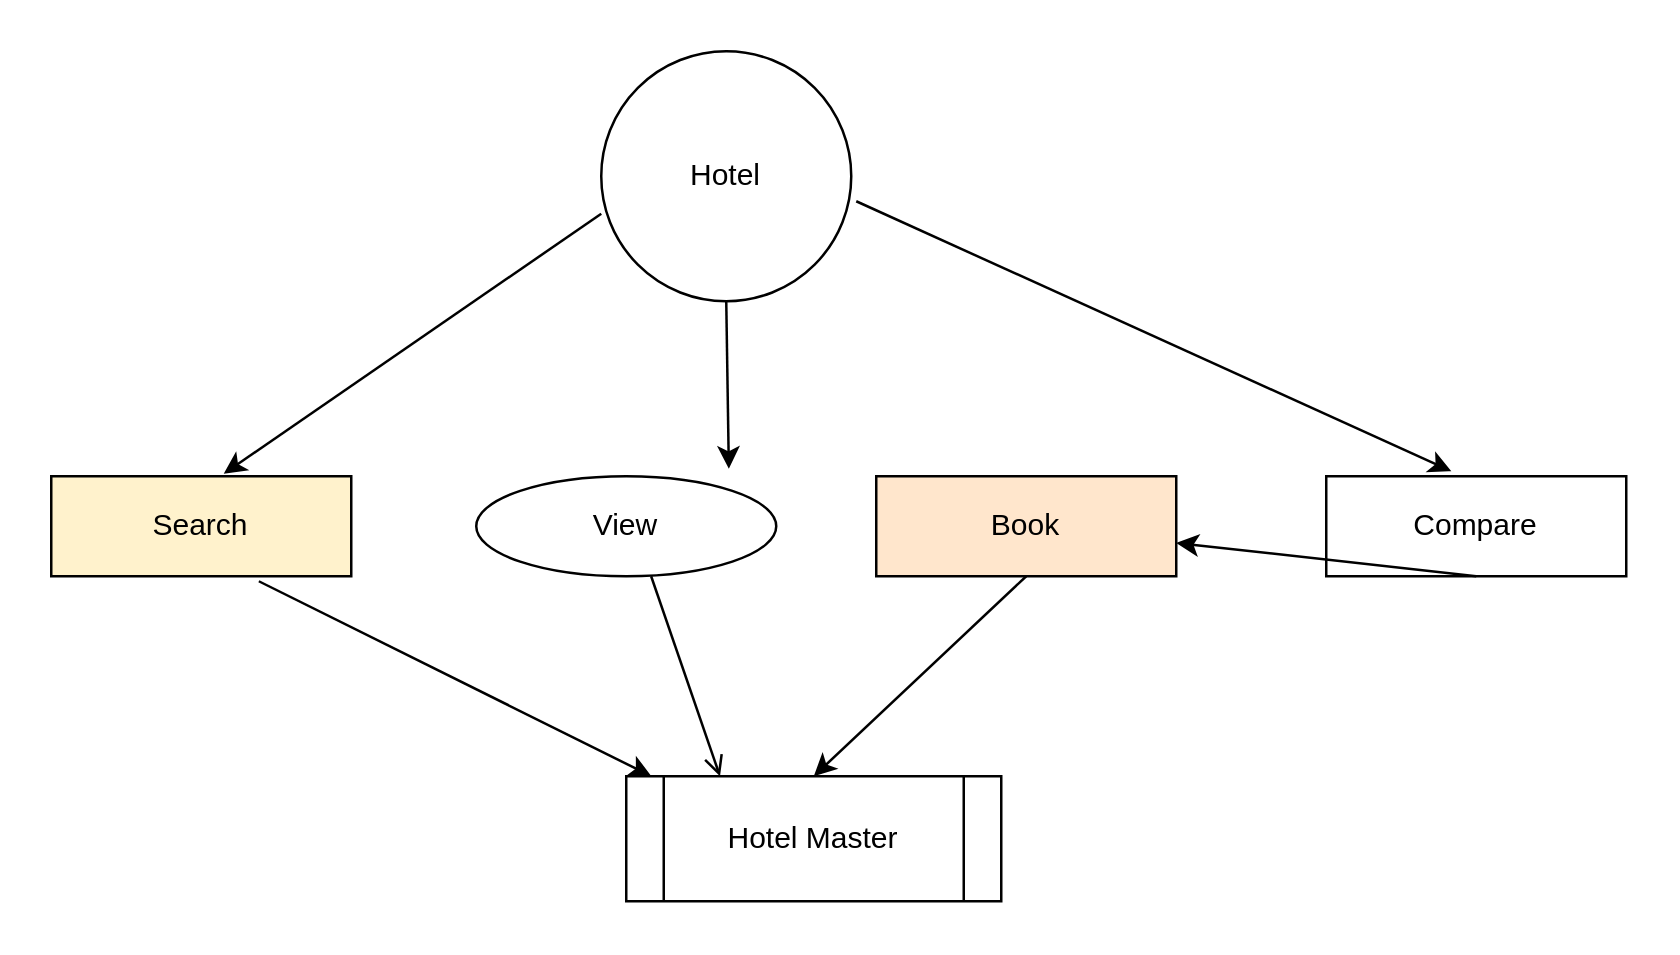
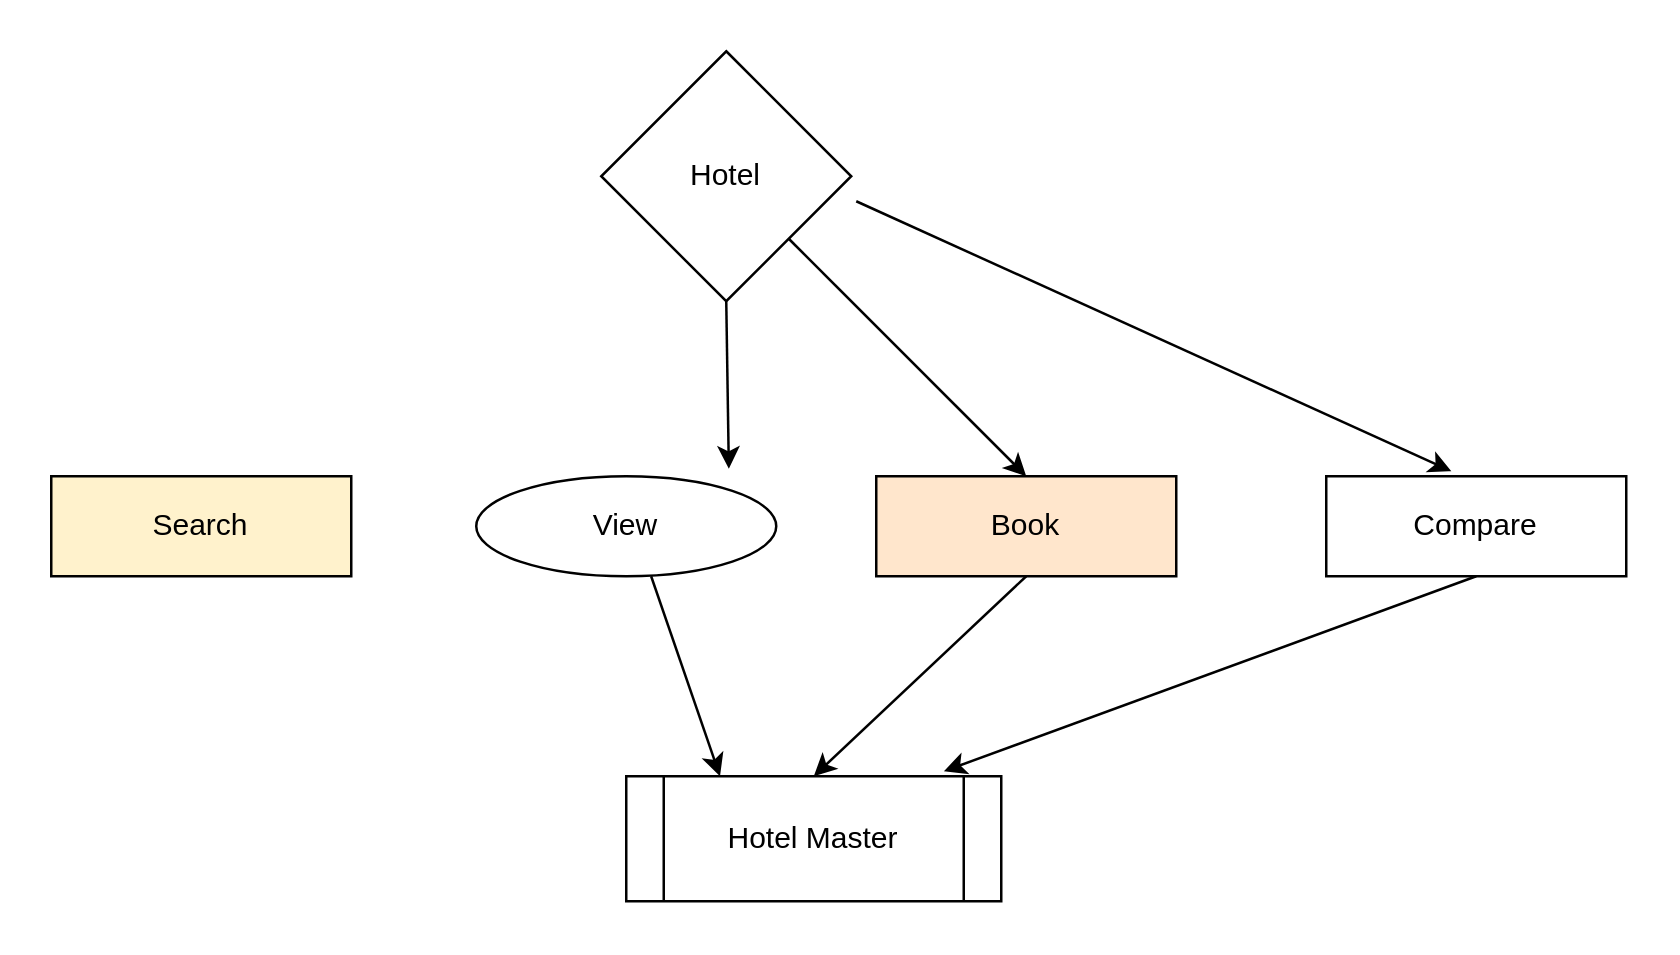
node "Hotel": shape ellipse -> diamond
edge "Hotel" -> "Search": removed
edge "Hotel" -> "Book": added
edge "Compare" -> "Book": now "Compare" -> "Hotel Master"
edge "Search" -> "Hotel Master": removed
edge "View" -> "Hotel Master": arrowhead open -> classic
